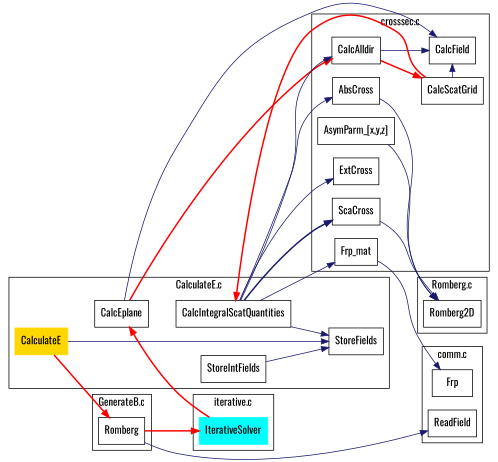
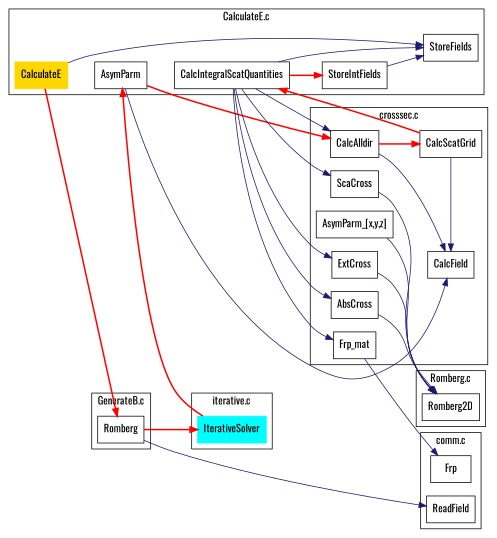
edge "CalcIntegralScatQuantities" -> "StoreIntFields": added
edge "CalcIntegralScatQuantities" -> "ScaCross": style bold -> solid
edge "ExtCross" -> "Romberg2D": added
node "CalcEplane": label "CalcEplane" -> "AsymParm"
